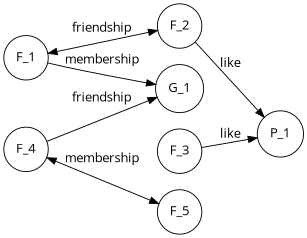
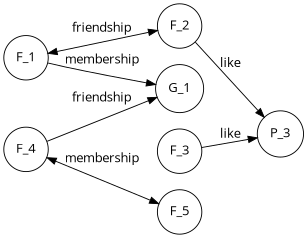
node "P_1": label "P_1" -> "P_3"
